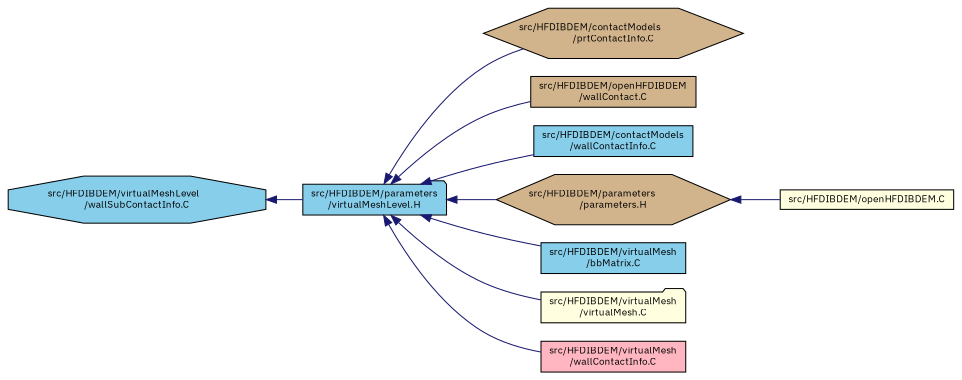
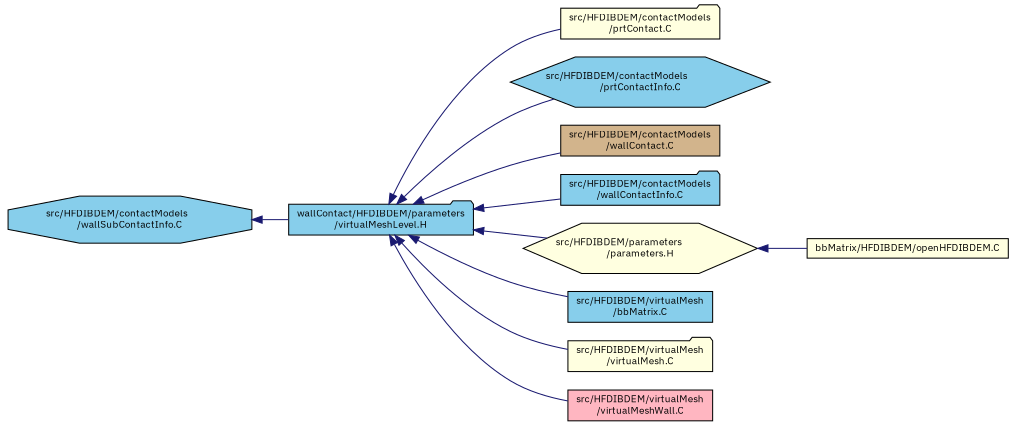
node "src/HFDIBDEM/contactModels /prtContact.C": added
node "src/HFDIBDEM/contactModels /prtContactInfo.C": fillcolor tan -> skyblue
node "src/HFDIBDEM/openHFDIBDEM /wallContact.C": label "src/HFDIBDEM/openHFDIBDEM /wallContact.C" -> "src/HFDIBDEM/contactModels /wallContact.C"
node "src/HFDIBDEM/contactModels /wallContactInfo.C": shape box -> folder
node "src/HFDIBDEM/virtualMeshLevel /wallSubContactInfo.C": label "src/HFDIBDEM/virtualMeshLevel /wallSubContactInfo.C" -> "src/HFDIBDEM/contactModels /wallSubContactInfo.C"
node "src/HFDIBDEM/parameters /virtualMeshLevel.H": label "src/HFDIBDEM/parameters /virtualMeshLevel.H" -> "wallContact/HFDIBDEM/parameters /virtualMeshLevel.H"
node "src/HFDIBDEM/parameters /parameters.H": fillcolor tan -> lightyellow
node "src/HFDIBDEM/openHFDIBDEM.C": label "src/HFDIBDEM/openHFDIBDEM.C" -> "bbMatrix/HFDIBDEM/openHFDIBDEM.C"
node "src/HFDIBDEM/virtualMesh /wallContactInfo.C": label "src/HFDIBDEM/virtualMesh /wallContactInfo.C" -> "src/HFDIBDEM/virtualMesh /virtualMeshWall.C"
